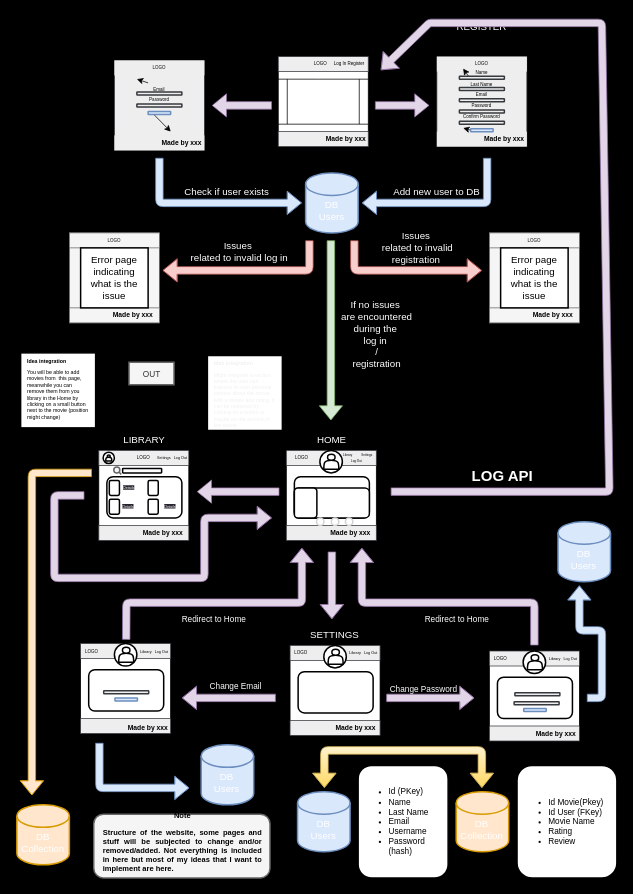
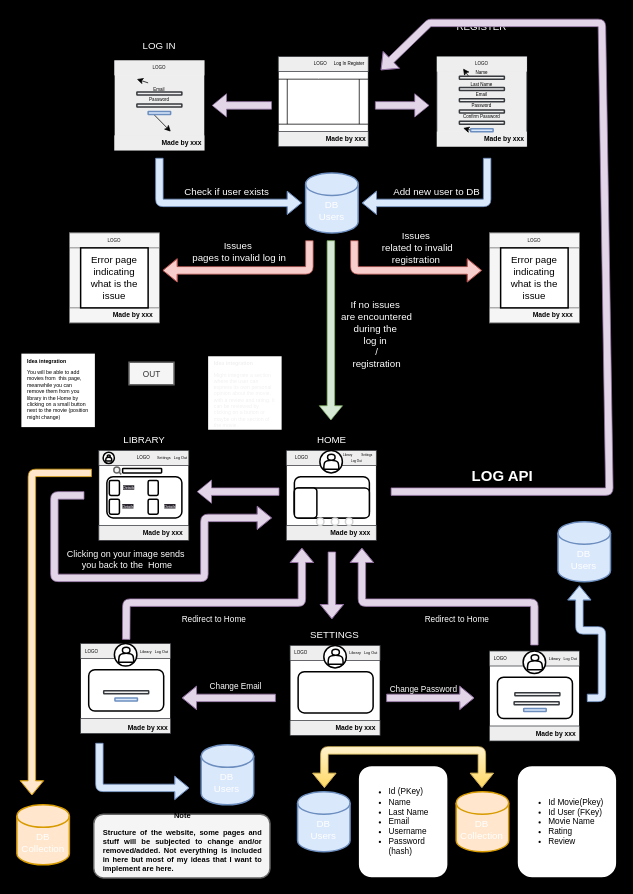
node "LOG IN": added
node "Issues related to invalid log in": label "Issues related to invalid log in" -> "Issues pages to invalid log in"
node "Clicking on your image sends you back to the Home": added
